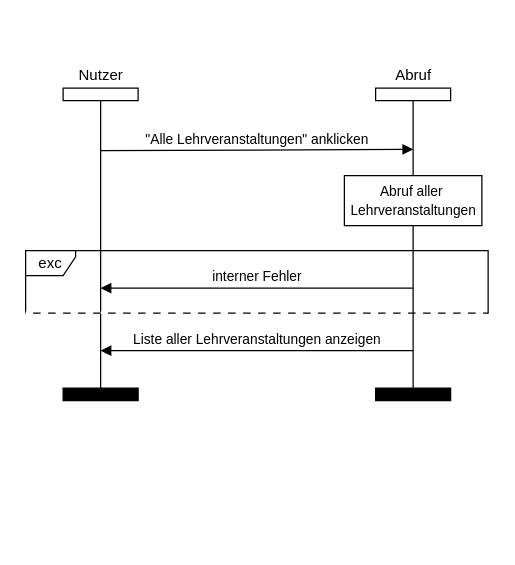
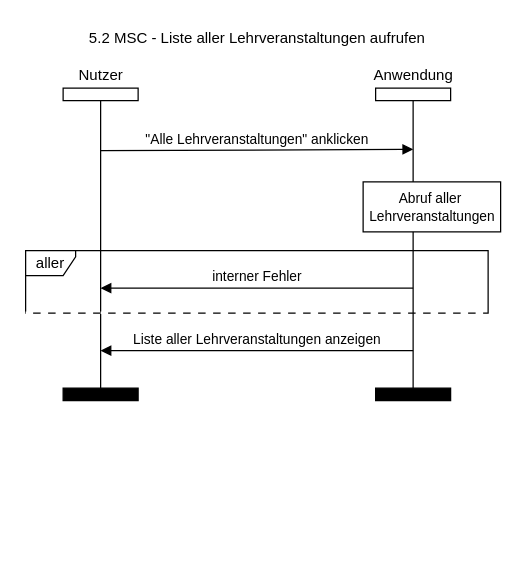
node "5.2 MSC - Liste aller Lehrveranstaltungen aufrufen": added
node "Abruf": label "Abruf" -> "Anwendung"
node "Abruf aller Lehrveranstaltungen": moved (413, 201) -> (432, 207)
node "exc": label "exc" -> "aller"
